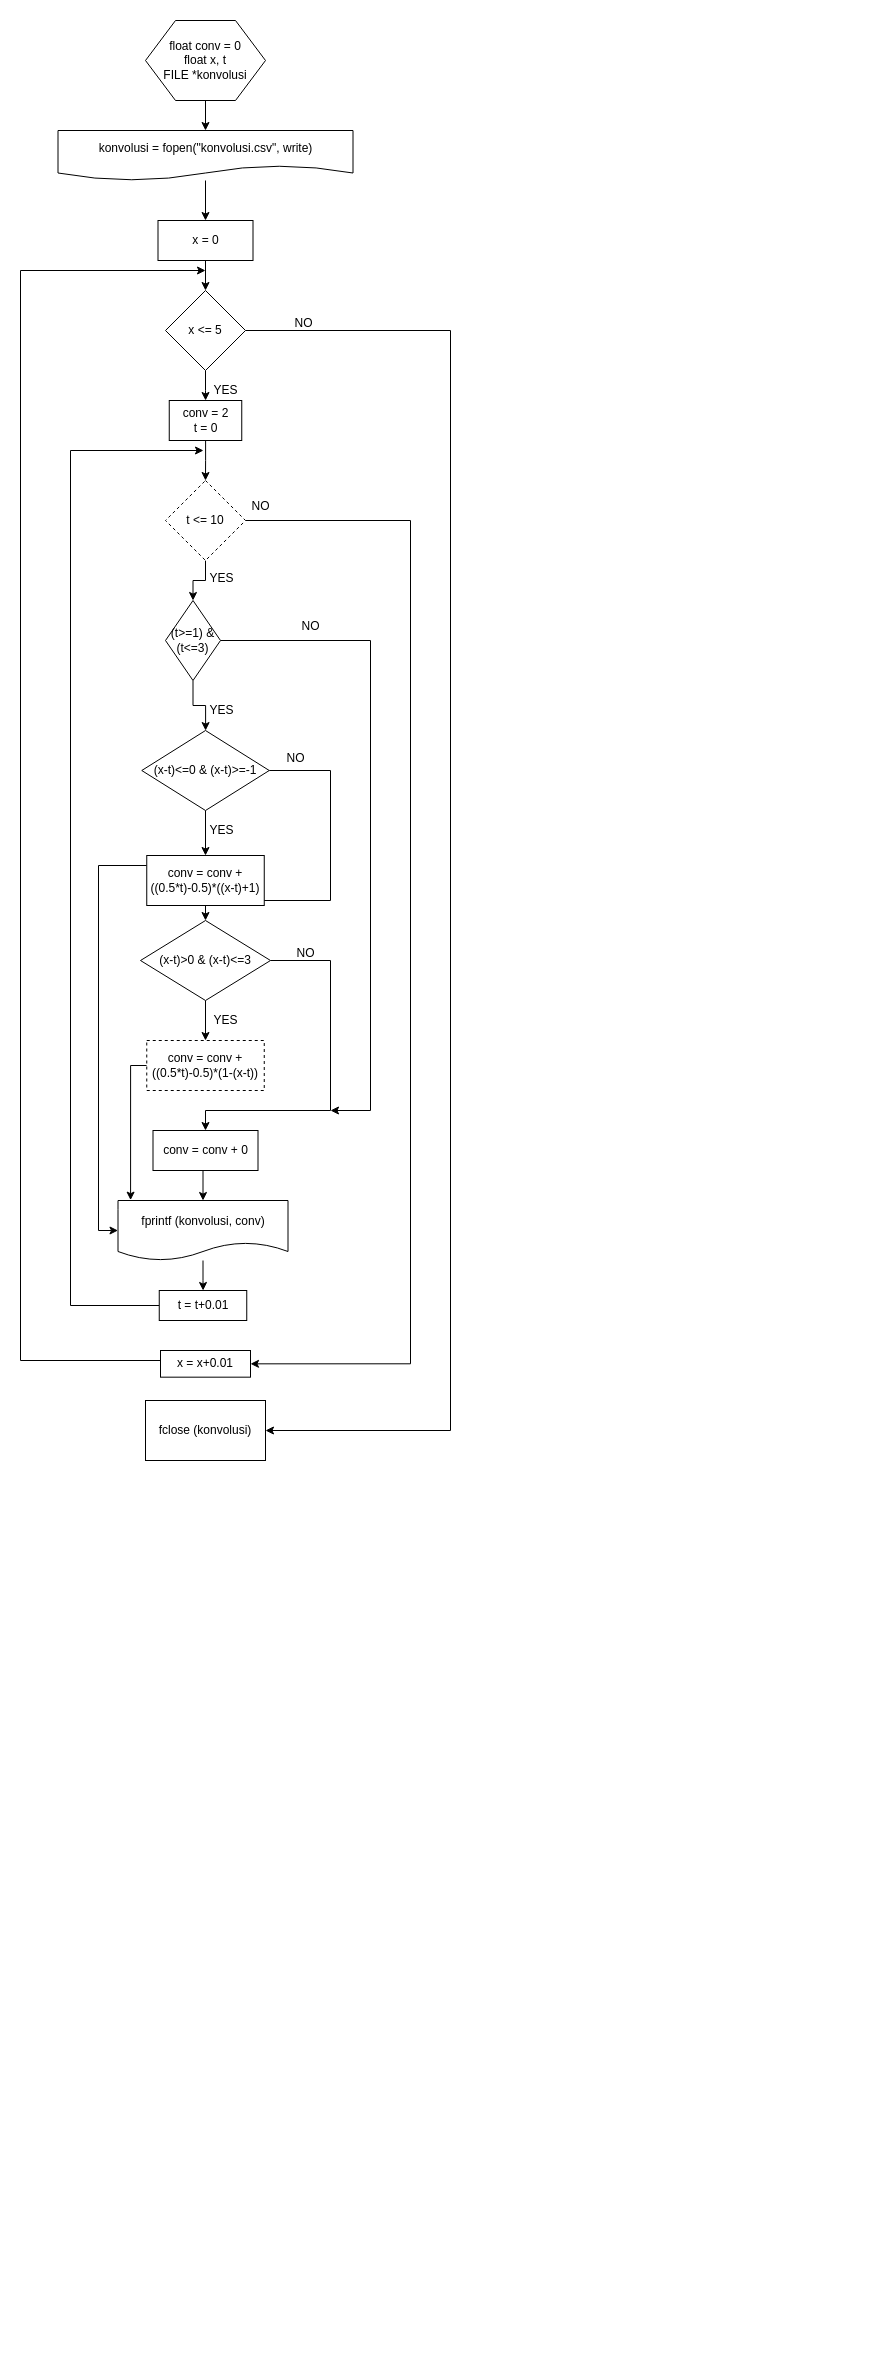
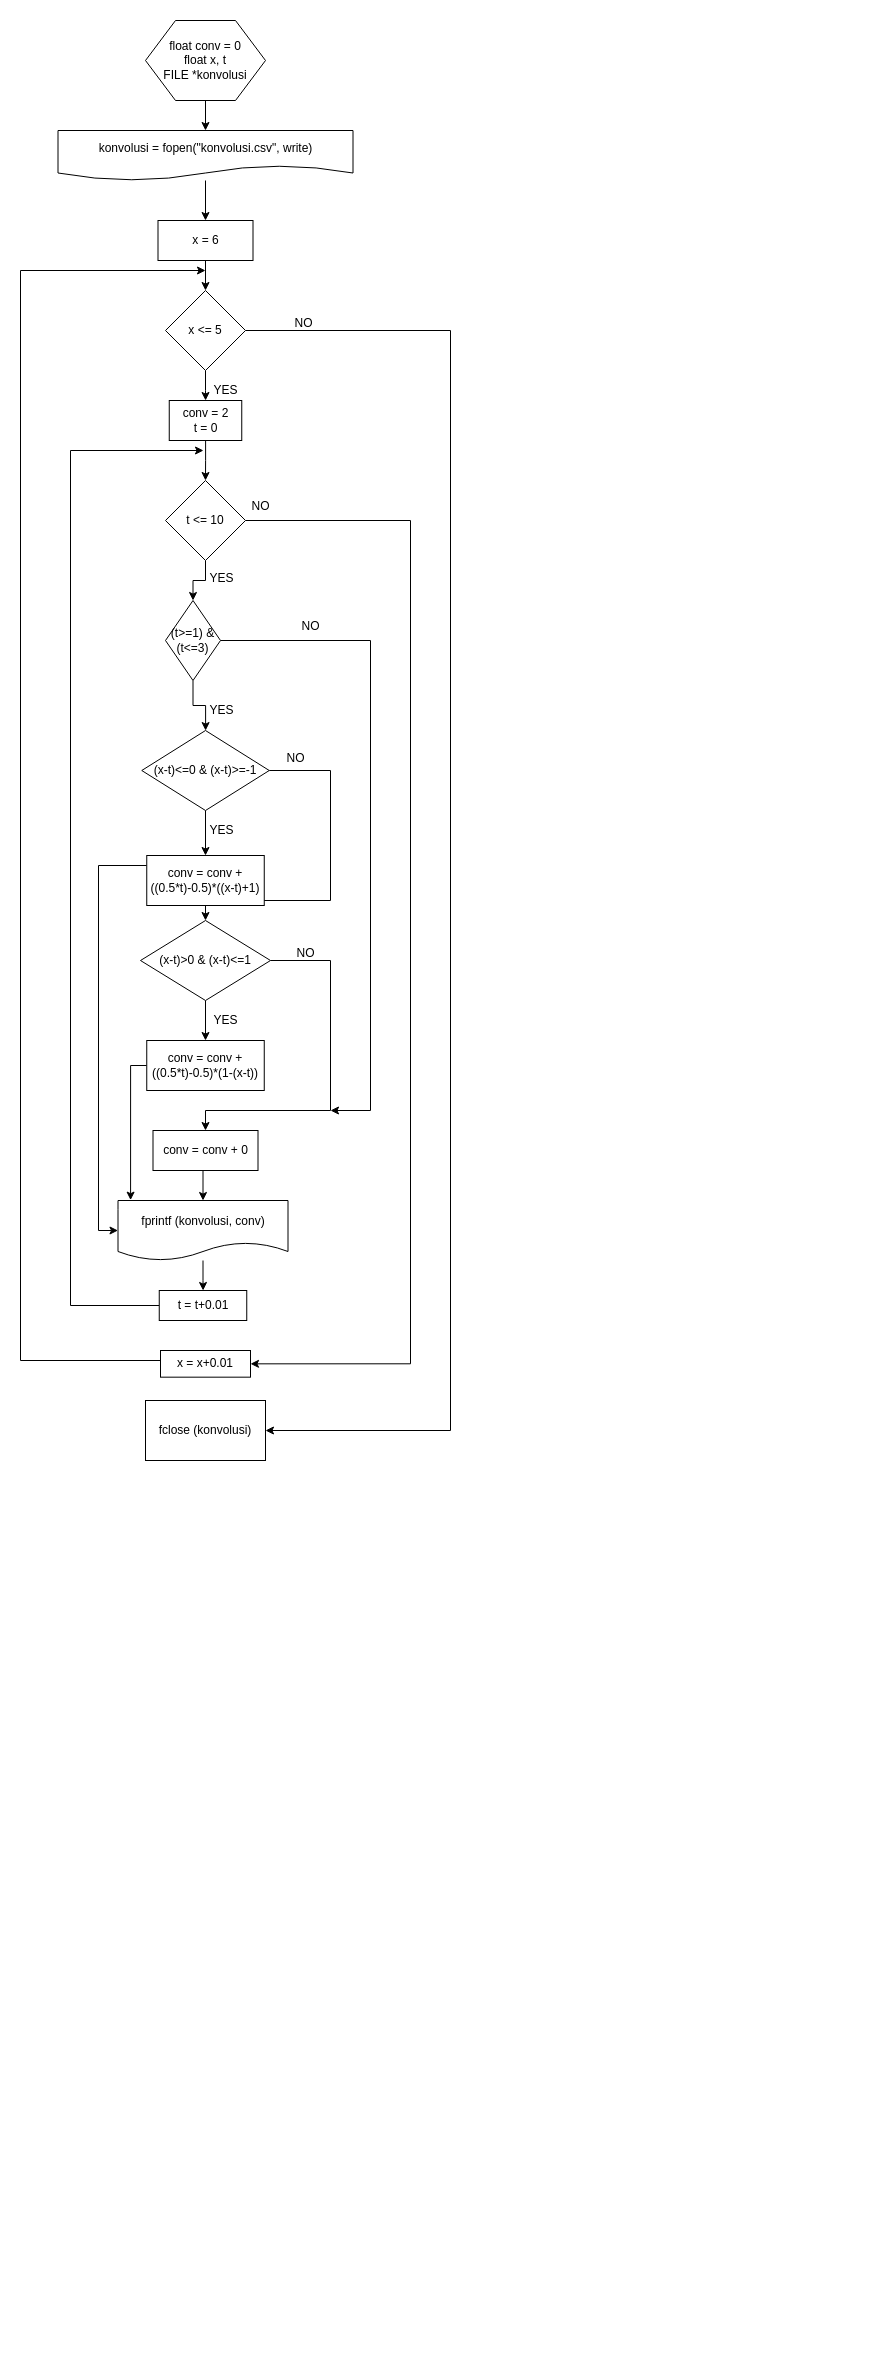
node "x = 0": label "x = 0" -> "x = 6"
node "t <= 10": style dashed -> solid
node "(x-t)>0 & (x-t)<=3": label "(x-t)>0 & (x-t)<=3" -> "(x-t)>0 & (x-t)<=1"
node "conv = conv + ((0.5*t)-0.5)*(1-(x-t))": style dashed -> solid
